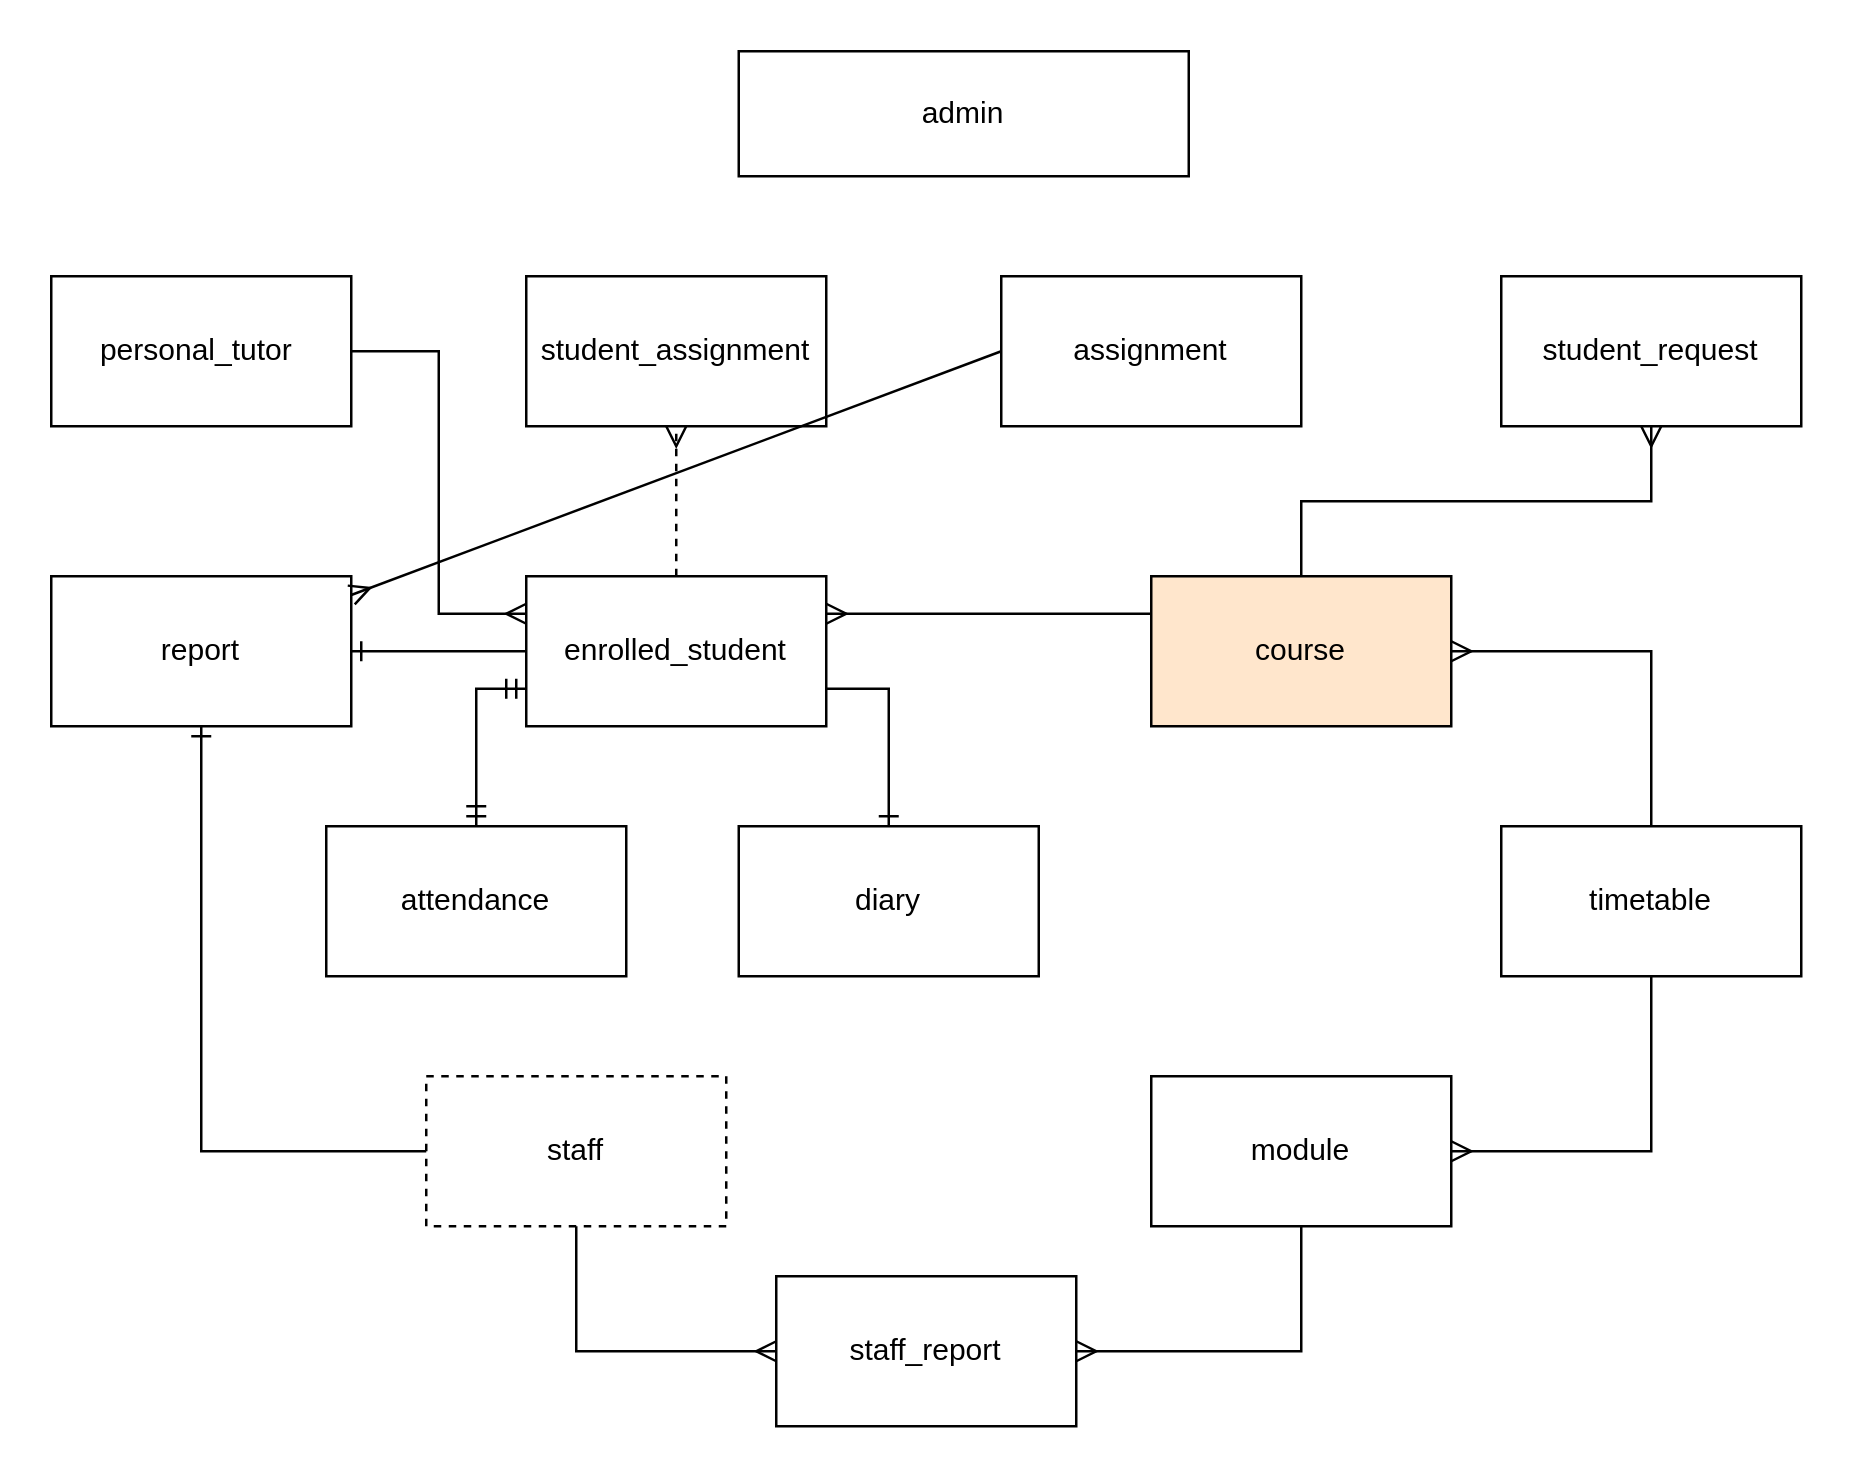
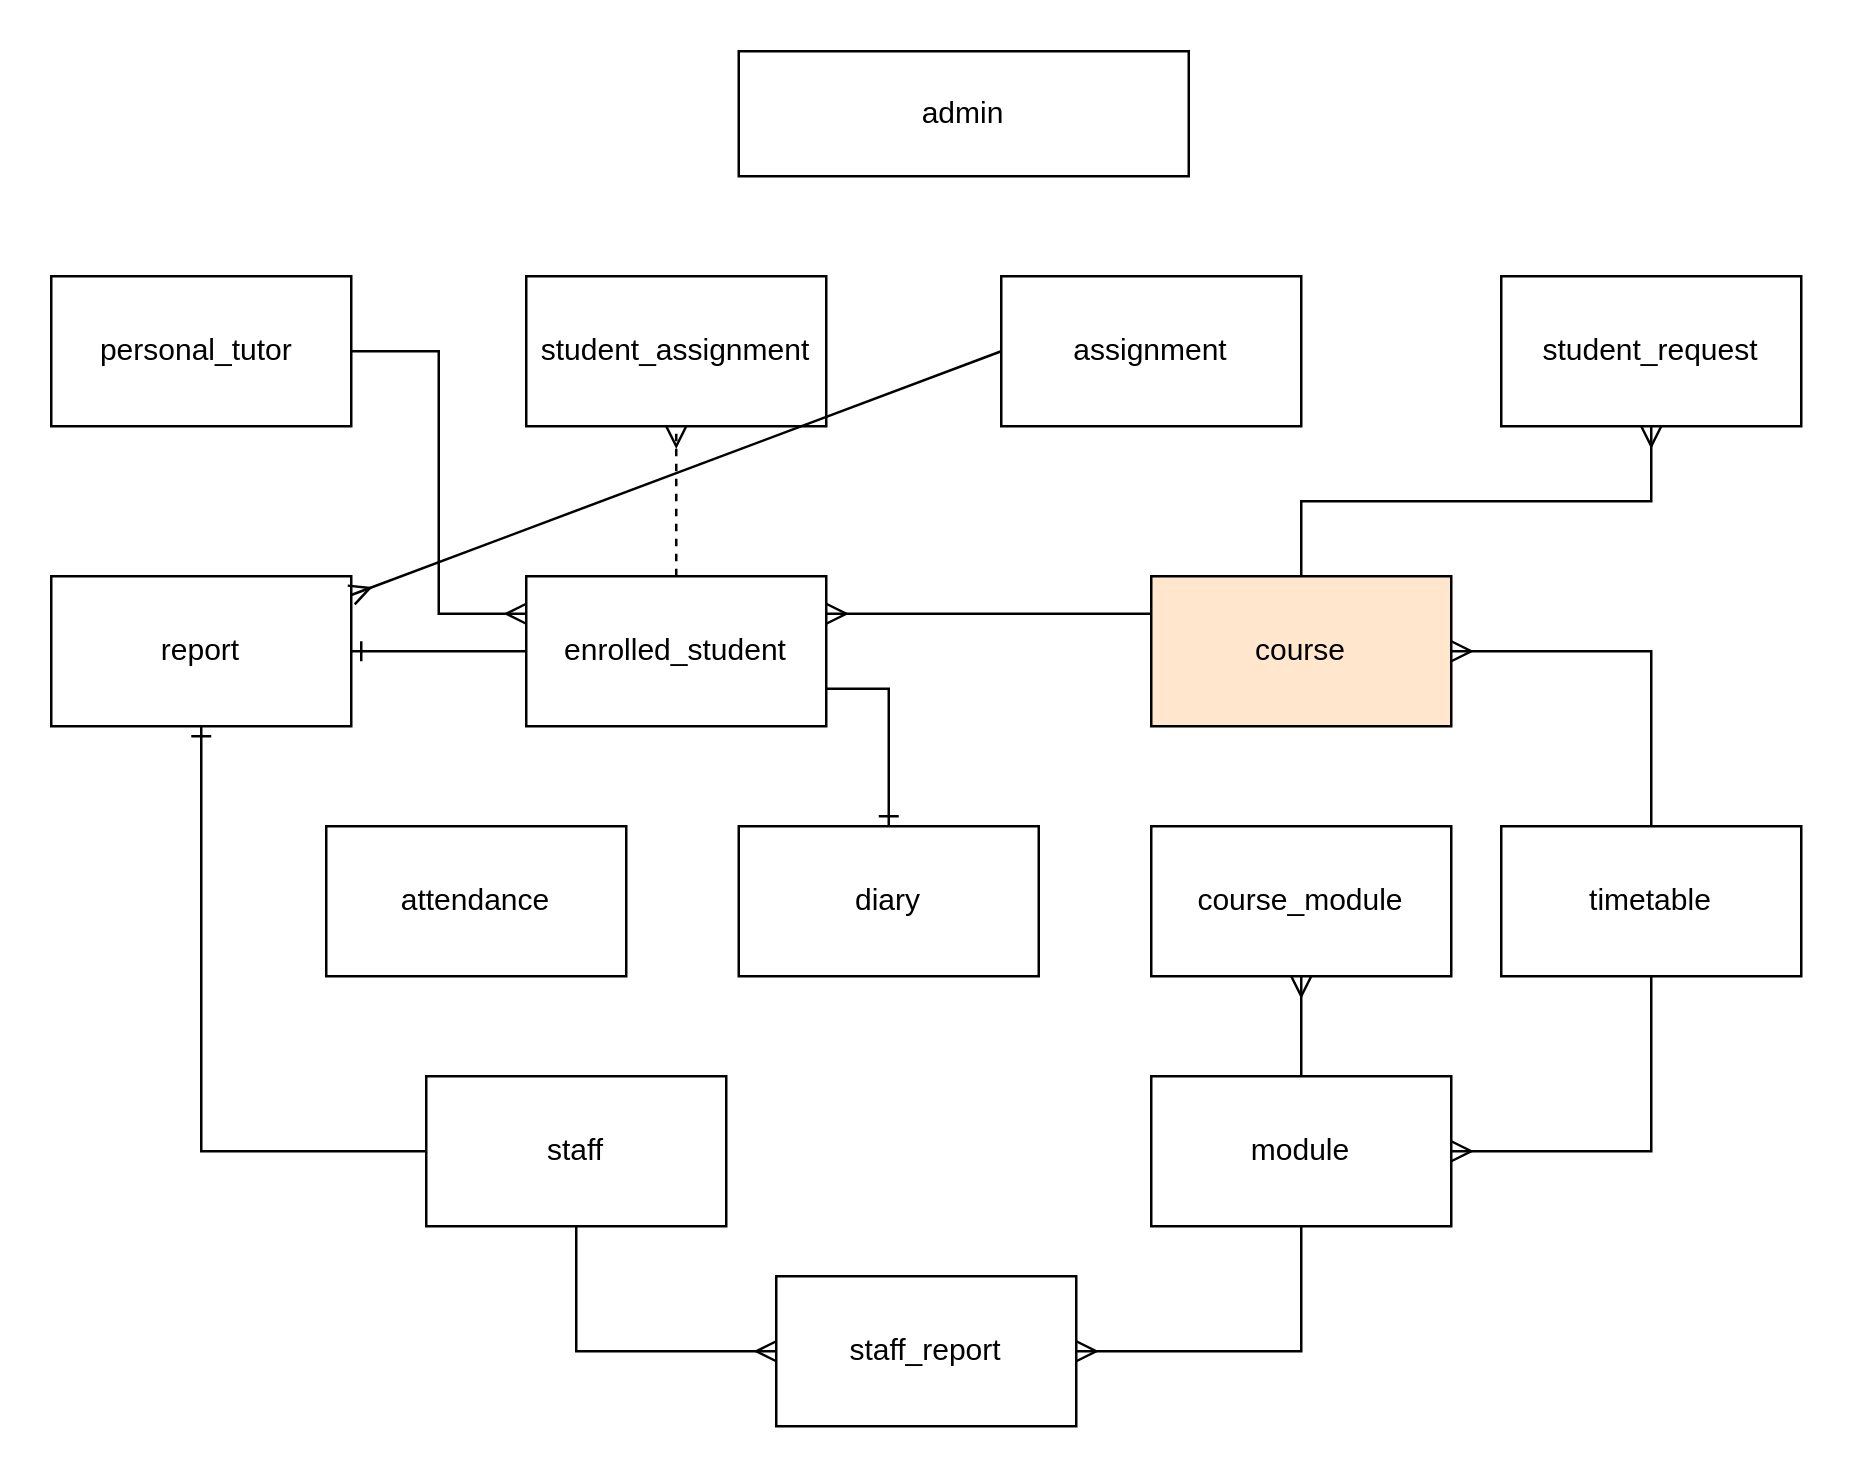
edge "enrolled_student" -- "attendance": removed
node "course_module": added
edge "module" -> "course_module": added
node "staff": style dashed -> solid
